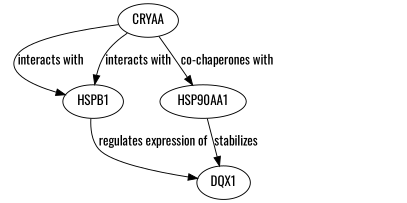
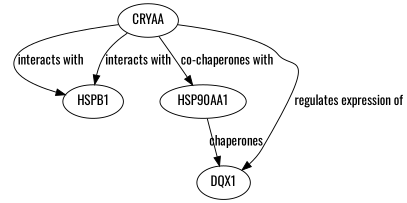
edge "HSP90AA1" -> "DQX1": label "stabilizes" -> "chaperones"
edge "HSPB1" -> "DQX1": now "CRYAA" -> "DQX1"
